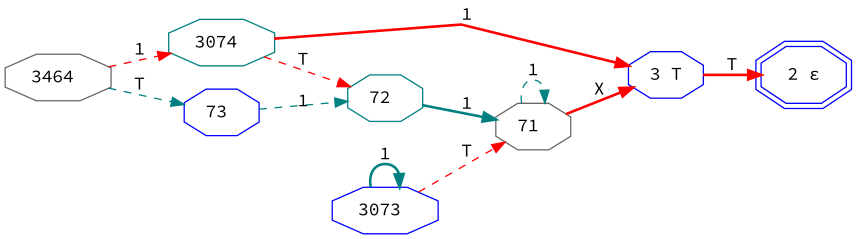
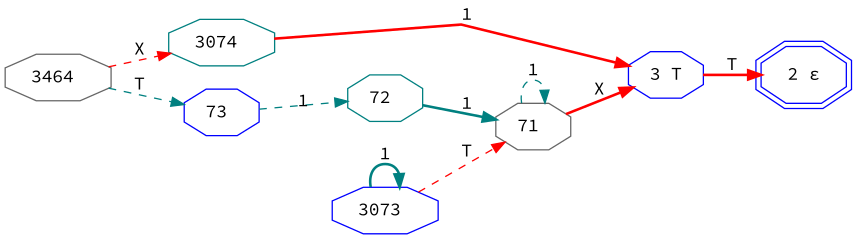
edge "3464" -> "3074": label "1" -> "X"
edge "3074" -> "72": removed, label "T"
